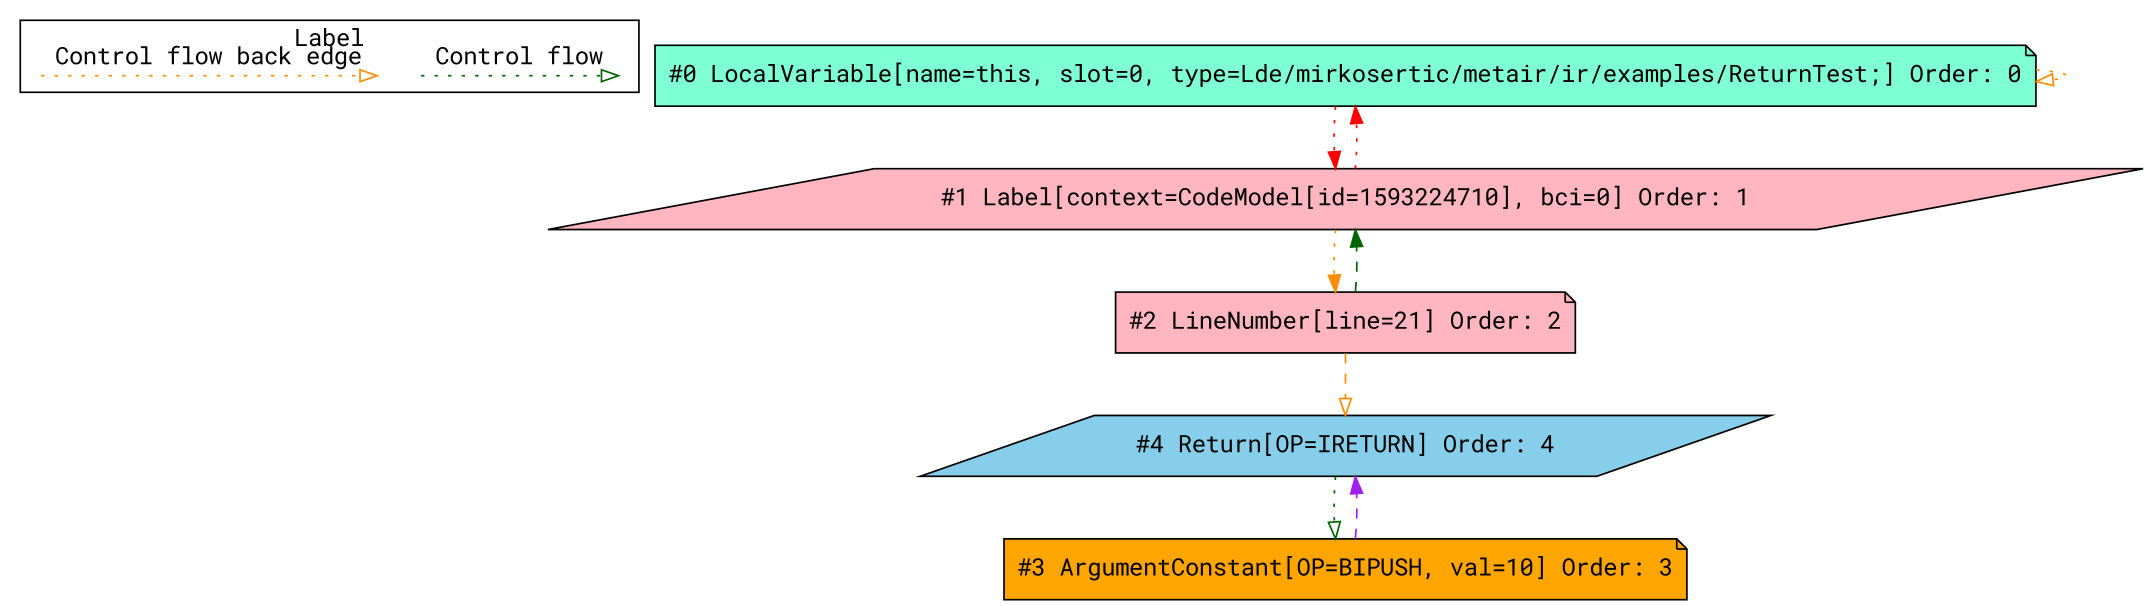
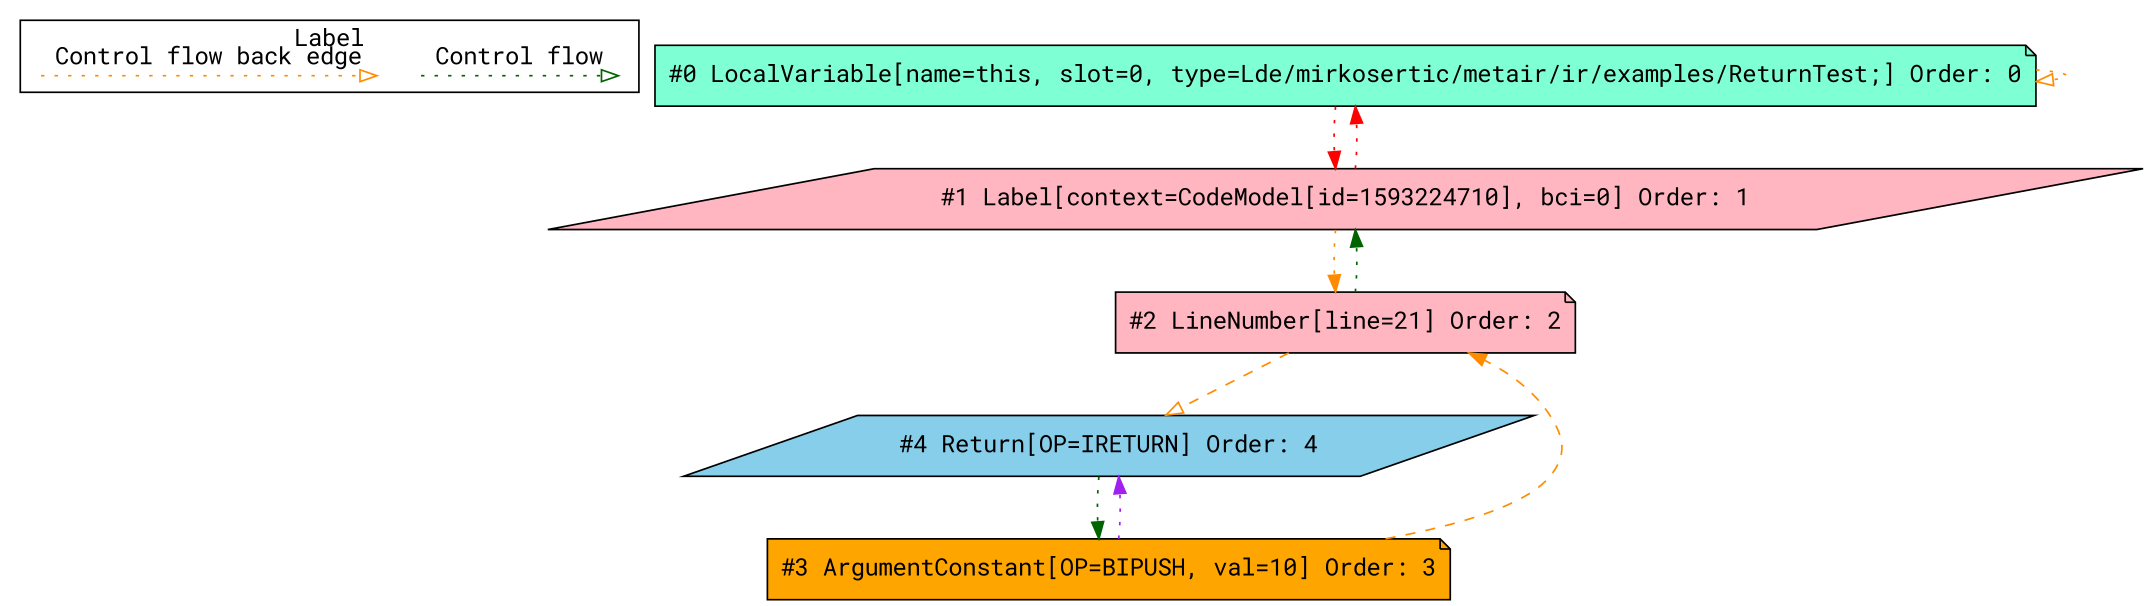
edge "#2 LineNumber[line=21] Order: 2" -> "#1 Label[context=CodeModel[id=1593224710], bci=0] Order: 1": style dashed -> dotted
edge "#3 ArgumentConstant[OP=BIPUSH, val=10] Order: 3" -> "#2 LineNumber[line=21] Order: 2": added
edge "#4 Return[OP=IRETURN] Order: 4" -> "#3 ArgumentConstant[OP=BIPUSH, val=10] Order: 3": arrowhead onormal -> normal
edge "#3 ArgumentConstant[OP=BIPUSH, val=10] Order: 3" -> "#4 Return[OP=IRETURN] Order: 4": style dashed -> dotted
